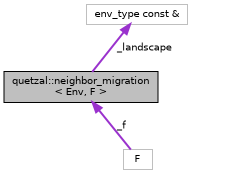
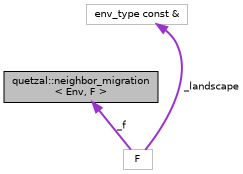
edge "quetzal::neighbor_migration < Env, F >" -> "env_type const &": now "F" -> "env_type const &"
